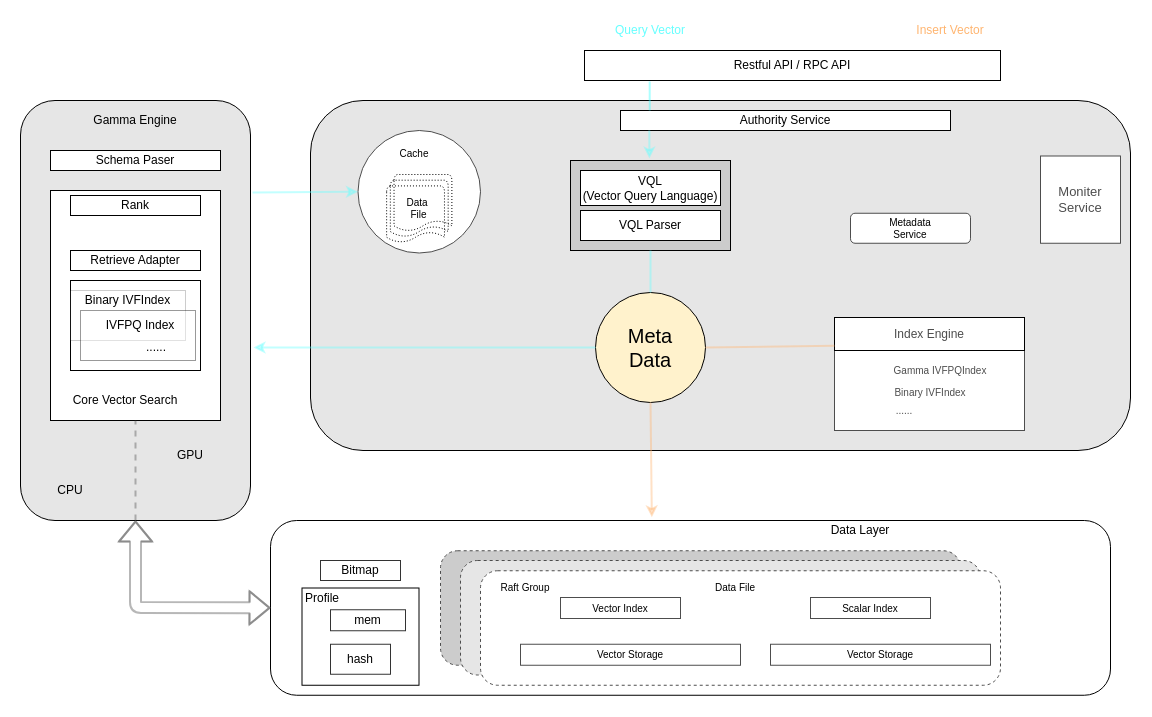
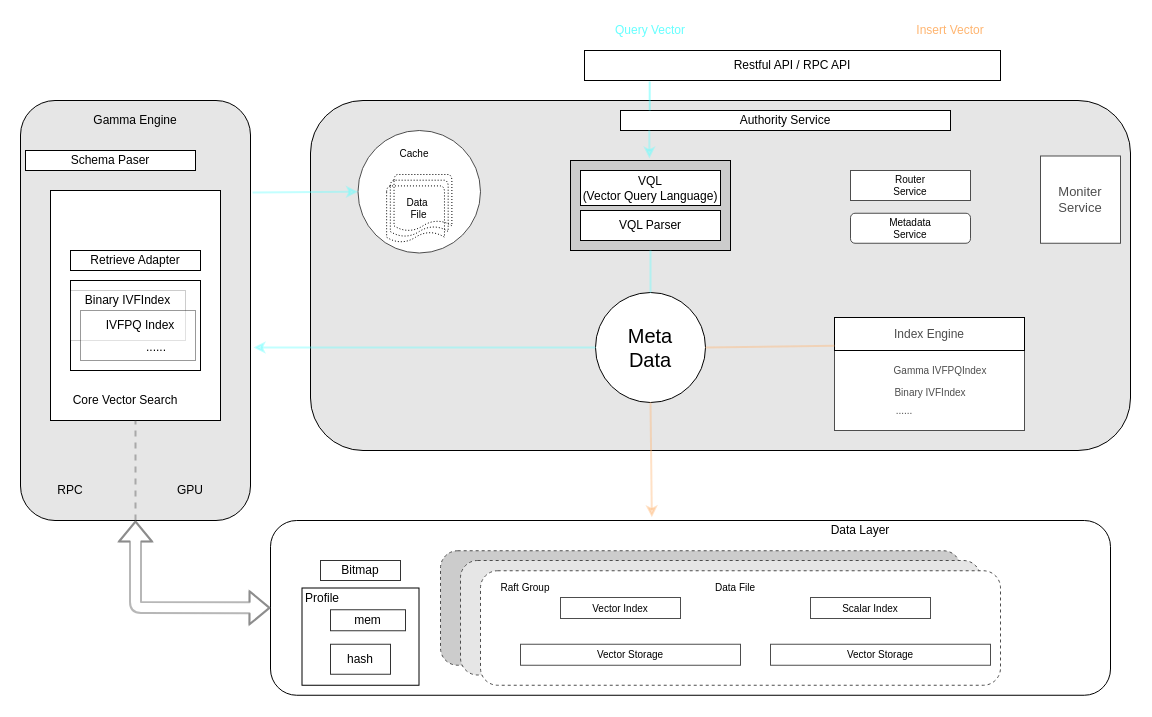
node "Schema Paser": moved (136, 161) -> (111, 161)
node "Router Service": added
node "Rank": removed
node "Meta Data": fillcolor #fff2cc -> #ffffff
node "GPU": moved (191, 456) -> (191, 491)
node "CPU": label "CPU" -> "RPC"
